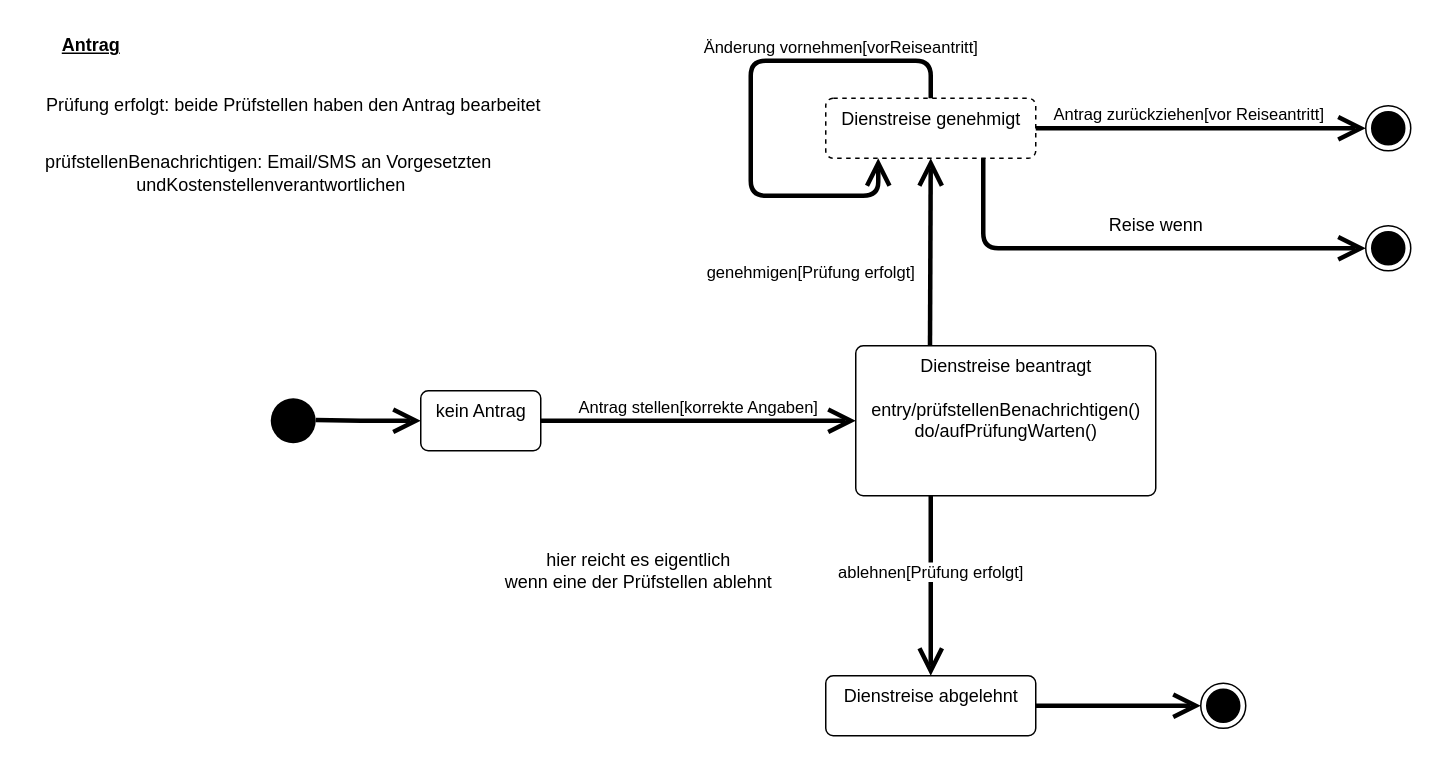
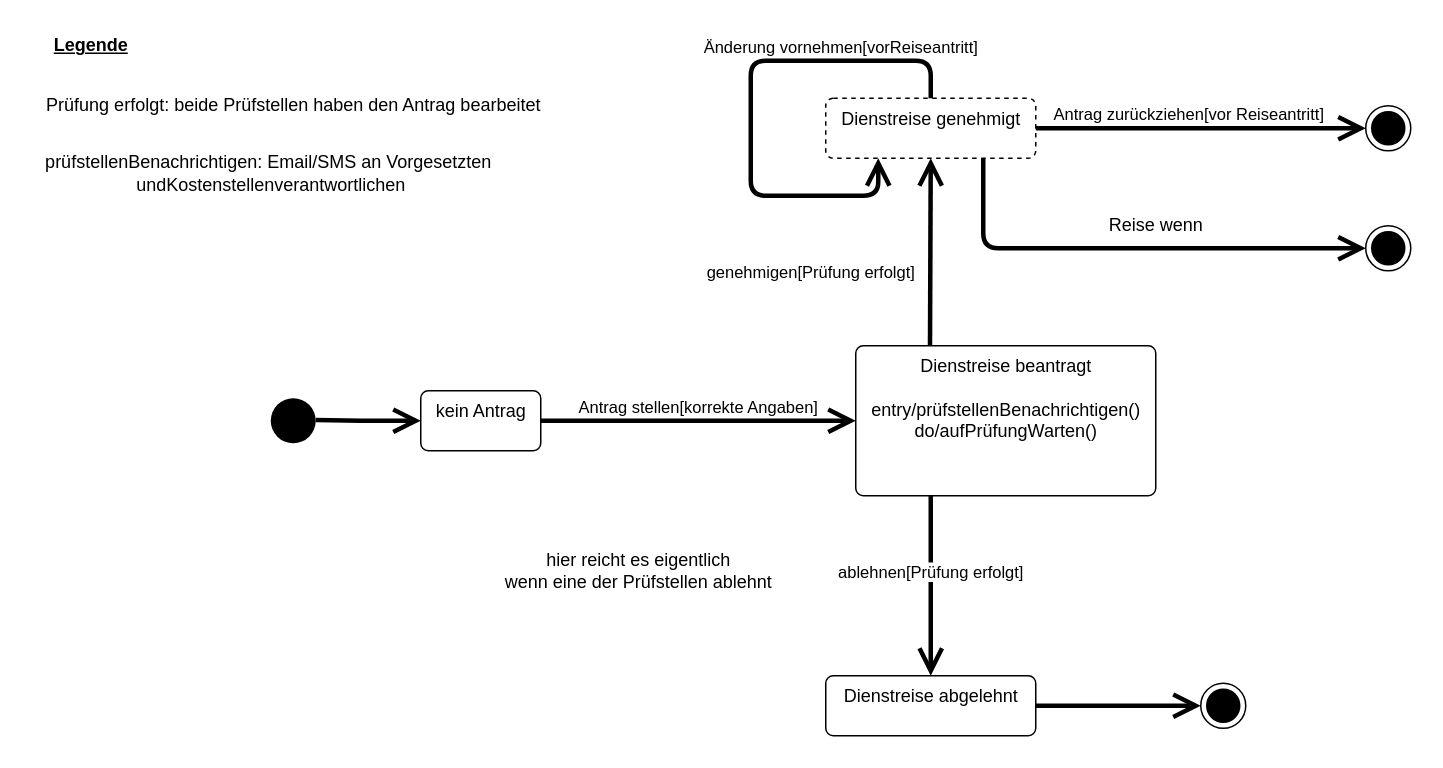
node "Antrag": label "Antrag" -> "Legende"
